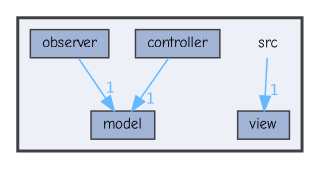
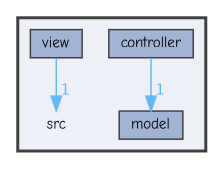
node "observer": removed
edge "src" -> "view": reversed
